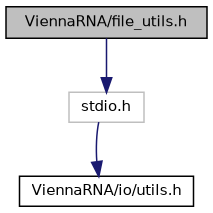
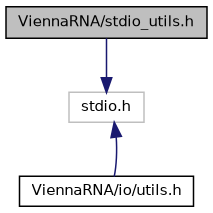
node "ViennaRNA/file_utils.h": label "ViennaRNA/file_utils.h" -> "ViennaRNA/stdio_utils.h"
edge "stdio.h" -> "ViennaRNA/io/utils.h": reversed
